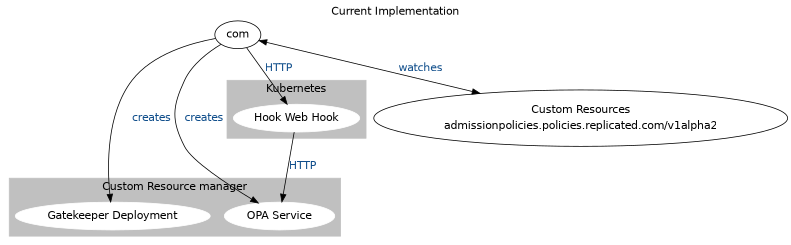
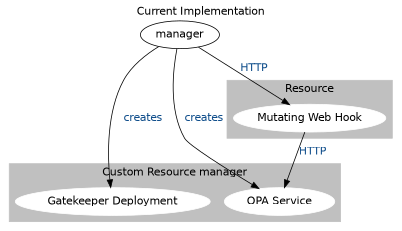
node "com": label "com" -> "manager"
cluster "Kubernetes": label "Kubernetes" -> "Resource"
node "Hook Web Hook": label "Hook Web Hook" -> "Mutating Web Hook"
node "Custom Resources": removed
